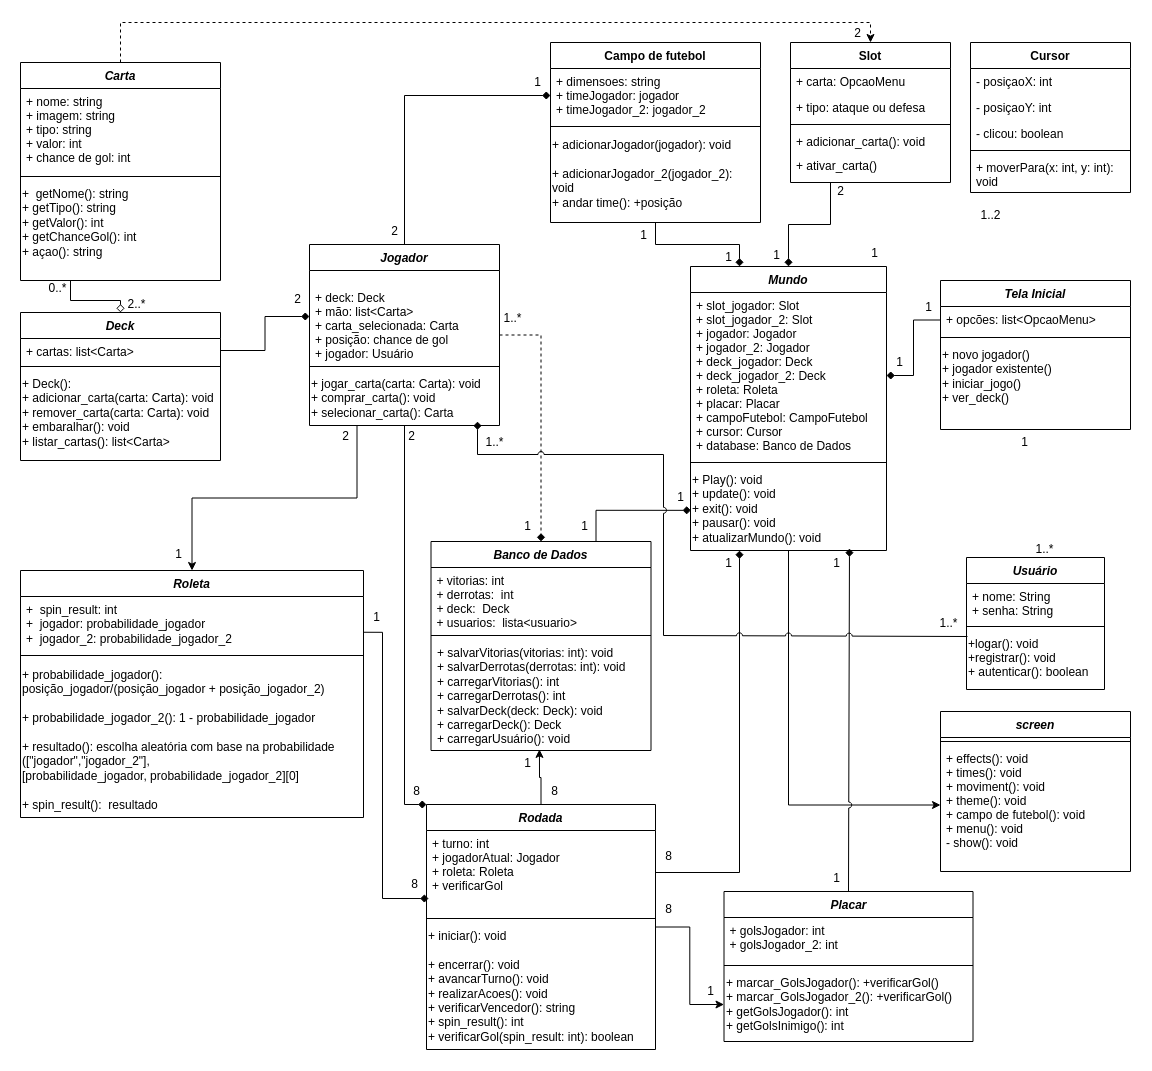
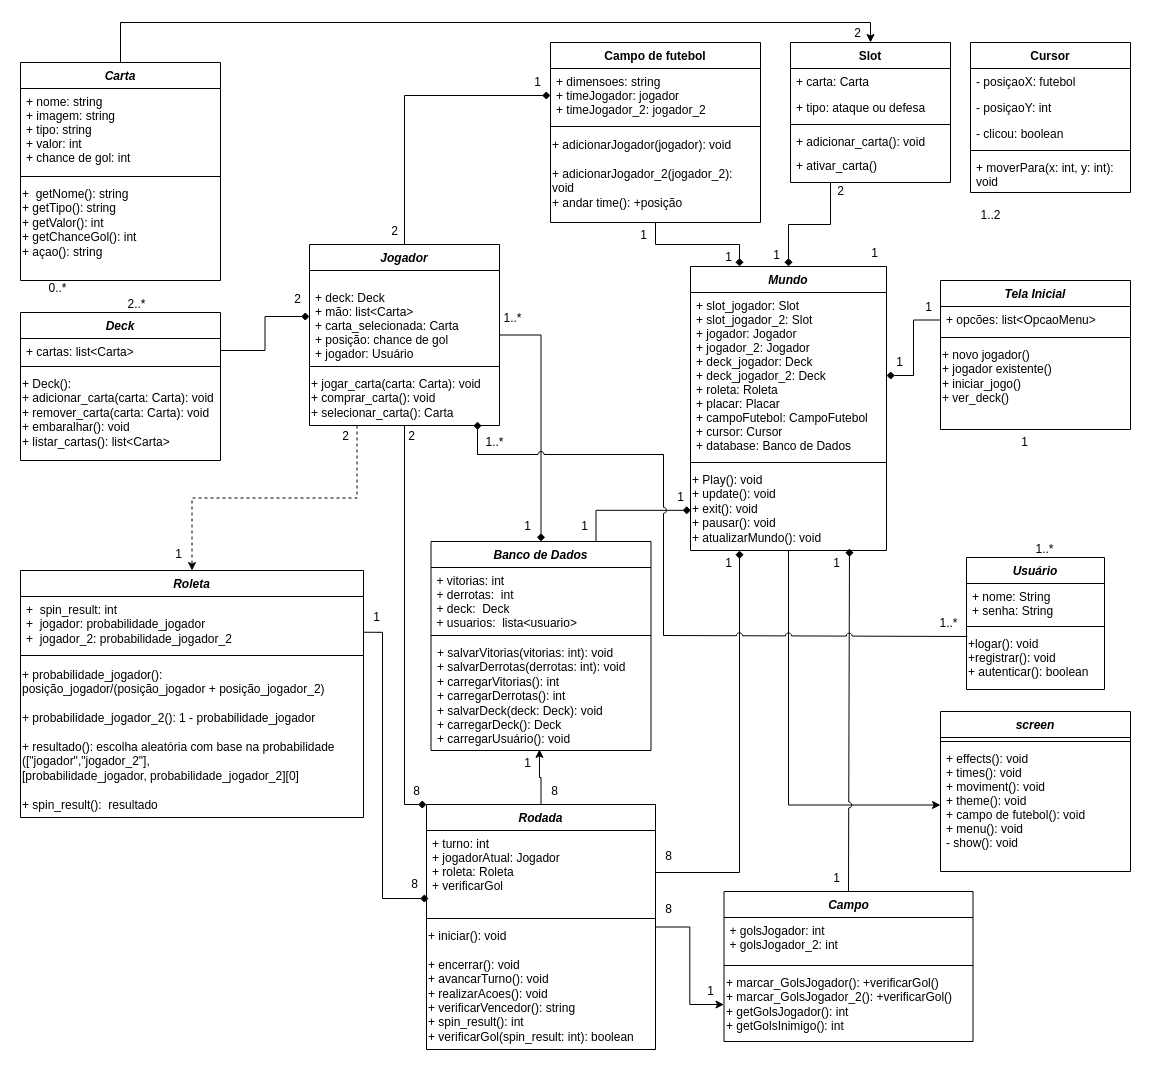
edge "Carta" -> "Slot": style dashed -> solid
node "+ carta: OpcaoMenu": label "+ carta: OpcaoMenu" -> "+ carta: Carta"
node "- posiçaoX: int": label "- posiçaoX: int" -> "- posiçaoX: futebol"
edge "Carta" -> "Deck": removed
edge "Jogador" -> "Banco de Dados": style dashed -> solid
edge "Jogador" -> "Roleta": style solid -> dashed
node "Placar": label "Placar" -> "Campo"
